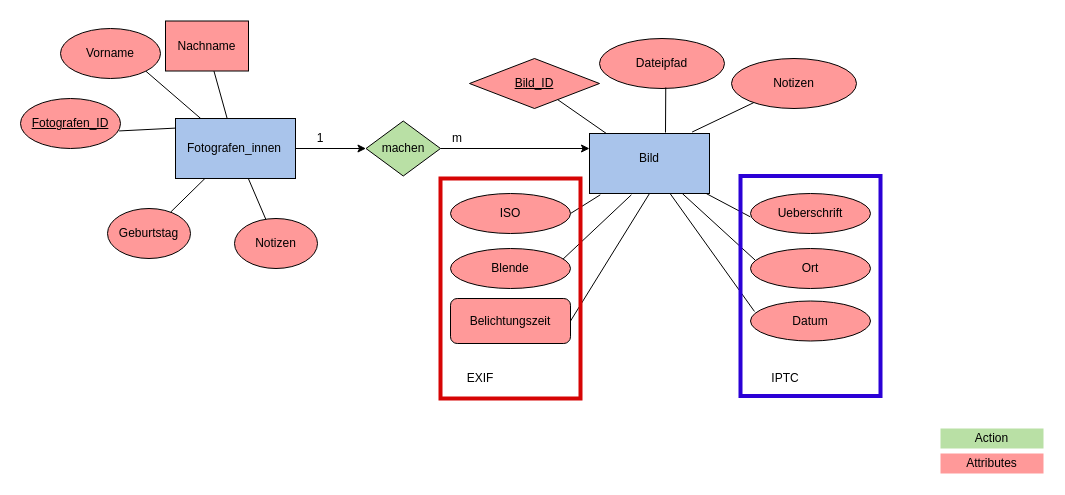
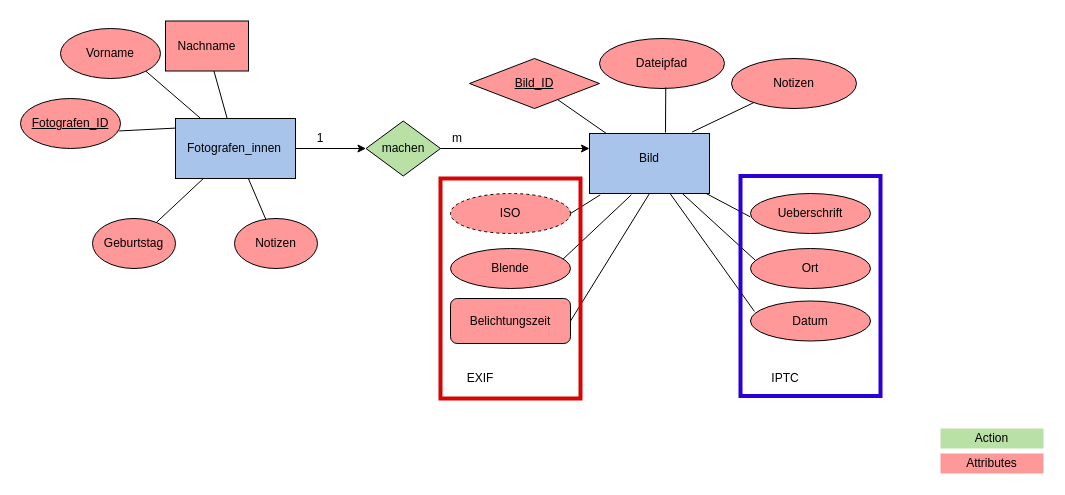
node "ISO": style solid -> dashed
node "Geburtstag": moved (149, 234) -> (134, 244)
